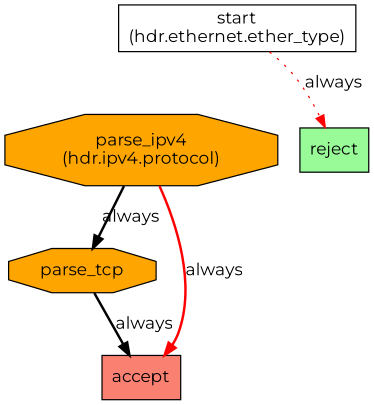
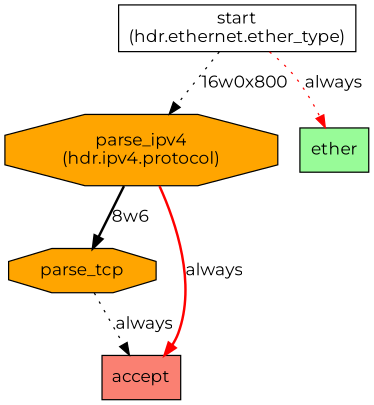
edge "start (hdr.ethernet.ether_type)" -> "parse_ipv4 (hdr.ipv4.protocol)": added, label "16w0x800"
node "reject": label "reject" -> "ether"
edge "parse_ipv4 (hdr.ipv4.protocol)" -> "parse_tcp": label "always" -> "8w6"
edge "parse_tcp" -> "accept": style bold -> dotted
